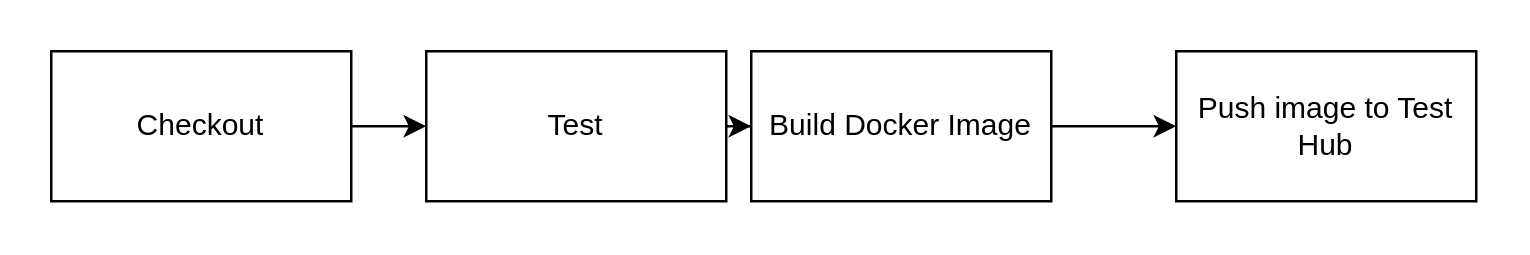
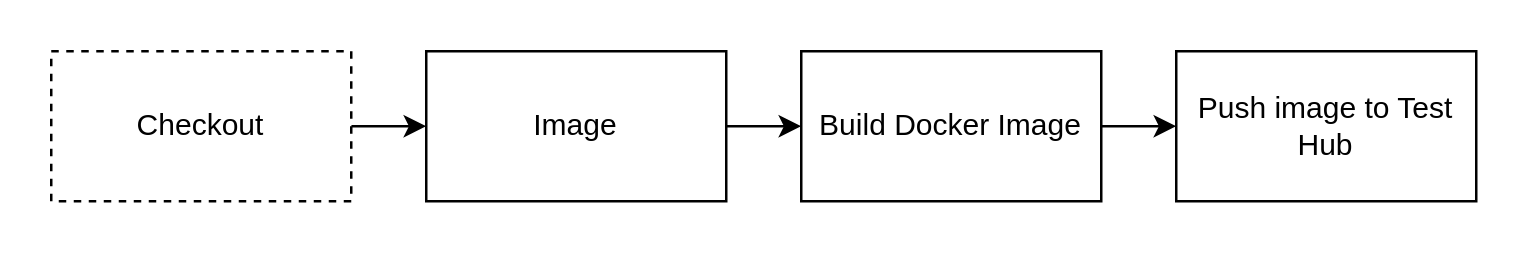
node "Checkout": style solid -> dashed
node "Test": label "Test" -> "Image"
node "Build Docker Image": moved (901, 126) -> (951, 126)
